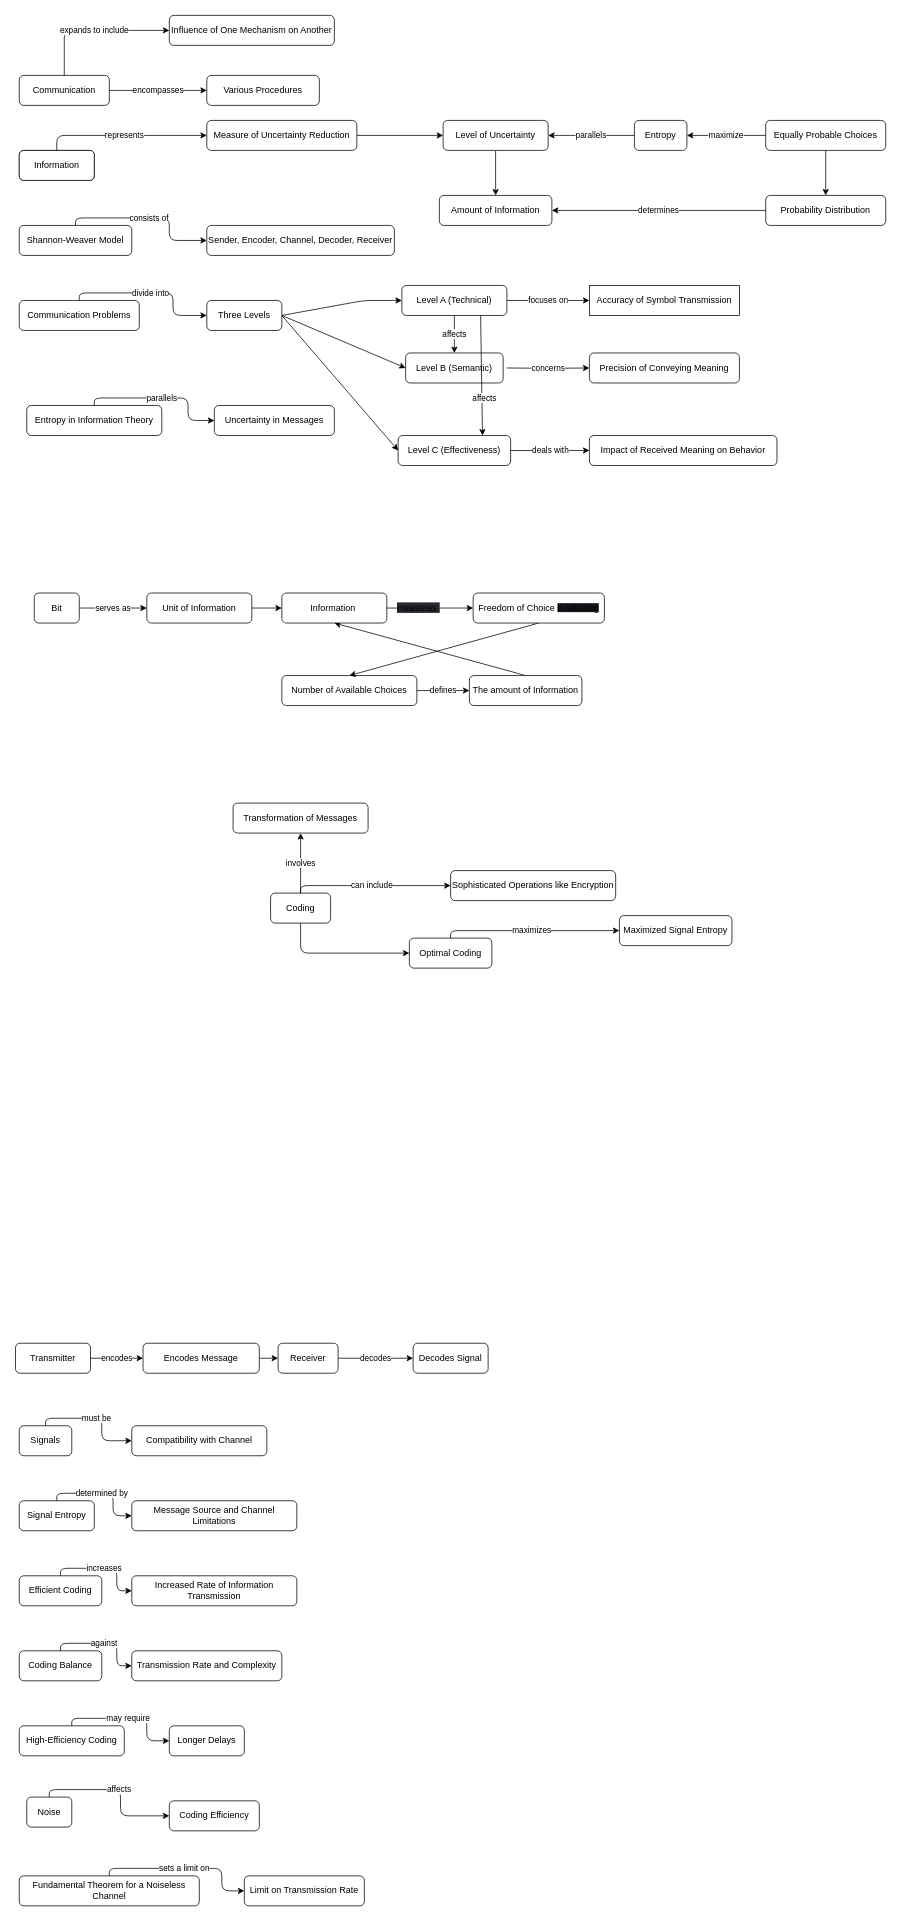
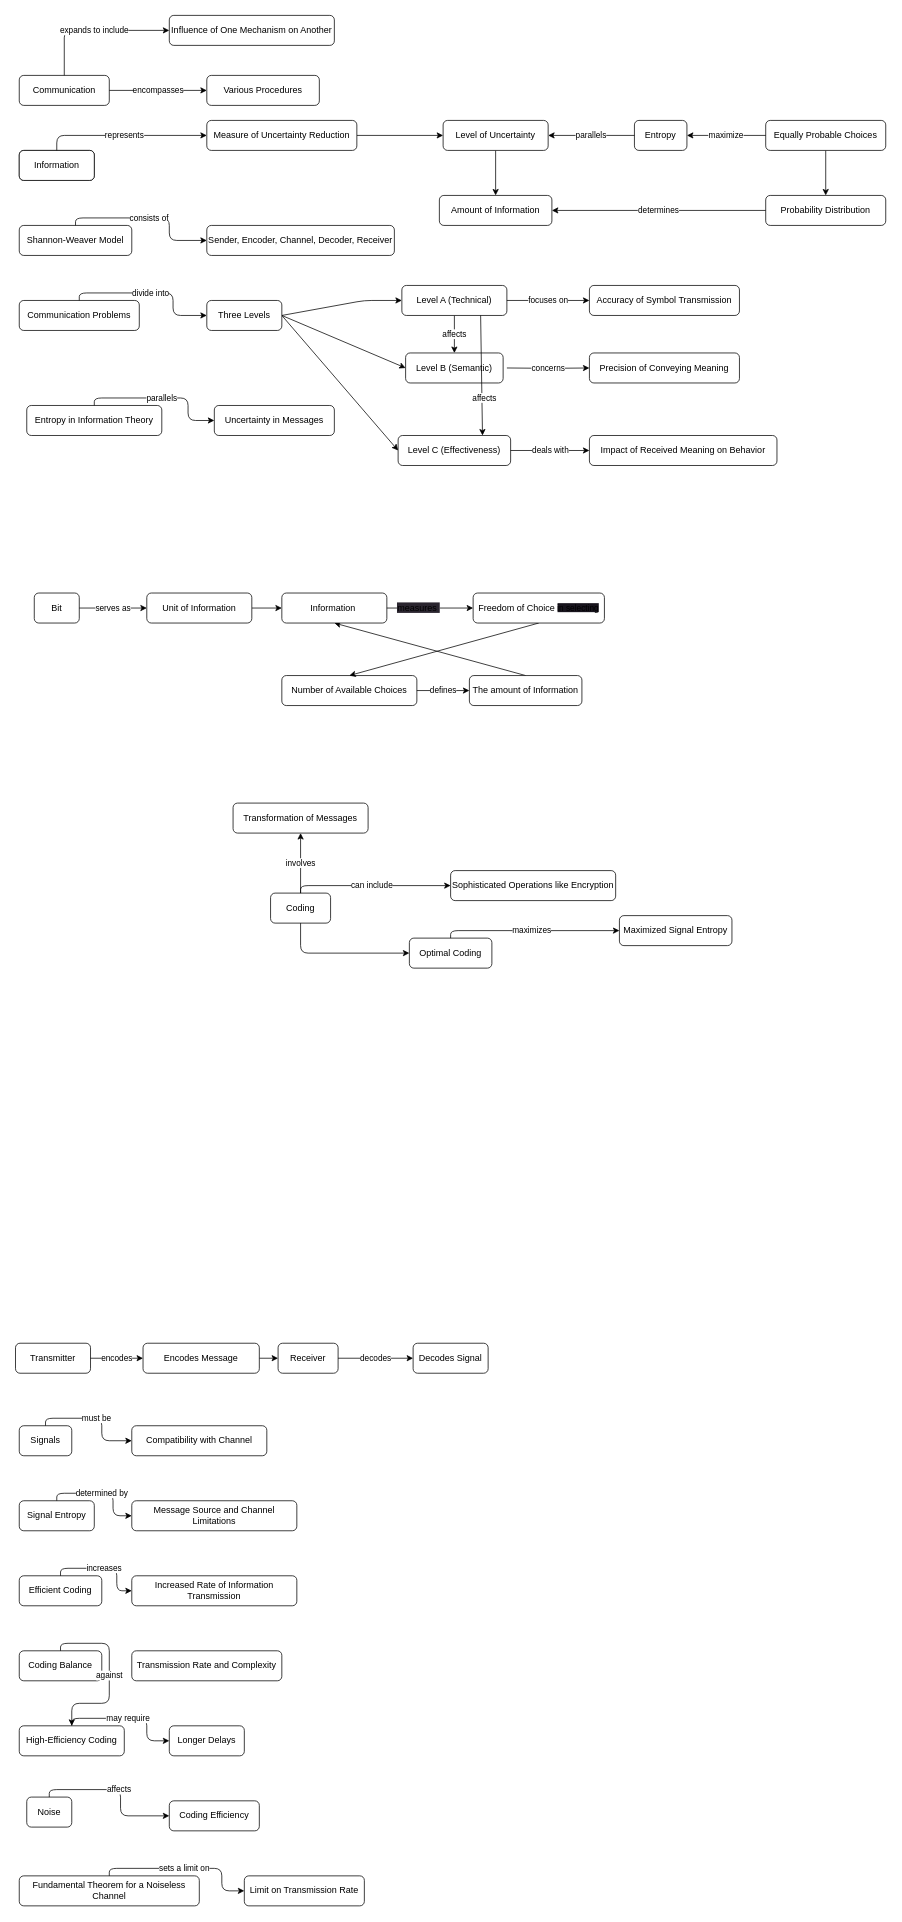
node "Accuracy of Symbol Transmission": shape rectangle -> rounded rectangle
edge "Coding Balance" -> "Transmission Rate and Complexity": now "Coding Balance" -> "High-Efficiency Coding"
